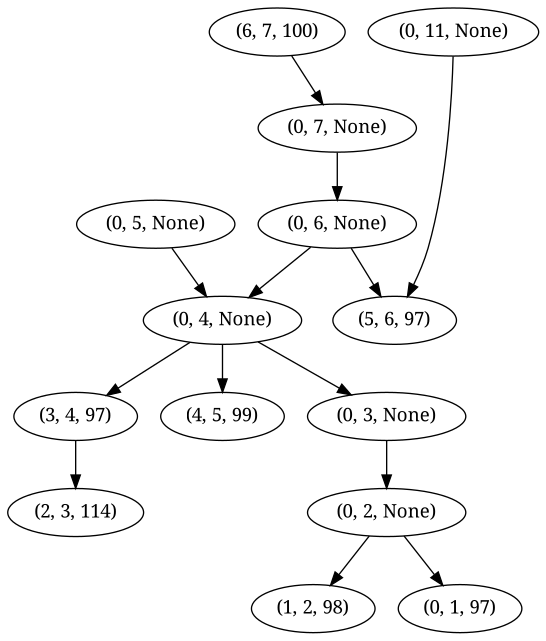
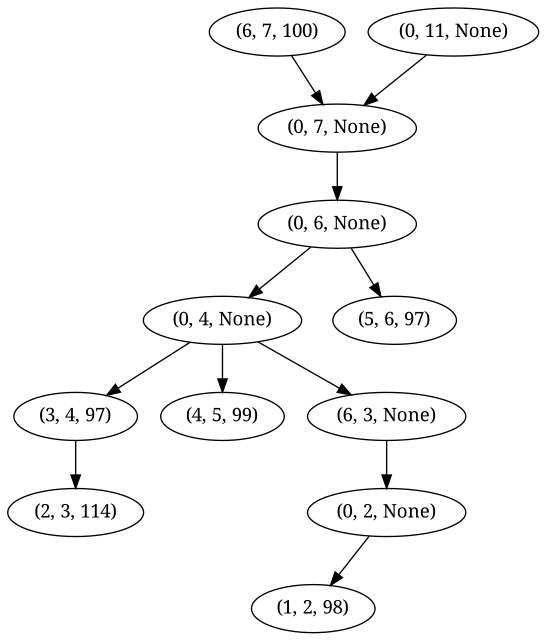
edge "(0, 11, None)" -> "(5, 6, 97)": now "(0, 11, None)" -> "(0, 7, None)"
node "(0, 5, None)": removed
node "(0, 3, None)": label "(0, 3, None)" -> "(6, 3, None)"
node "(0, 1, 97)": removed
